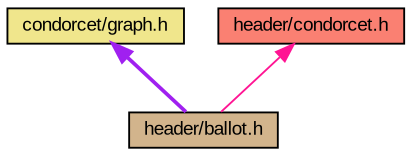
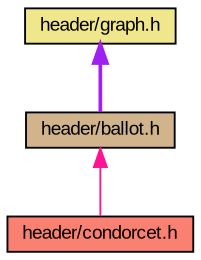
node "condorcet/graph.h": label "condorcet/graph.h" -> "header/graph.h"
edge "header/ballot.h" -> "header/condorcet.h": reversed
